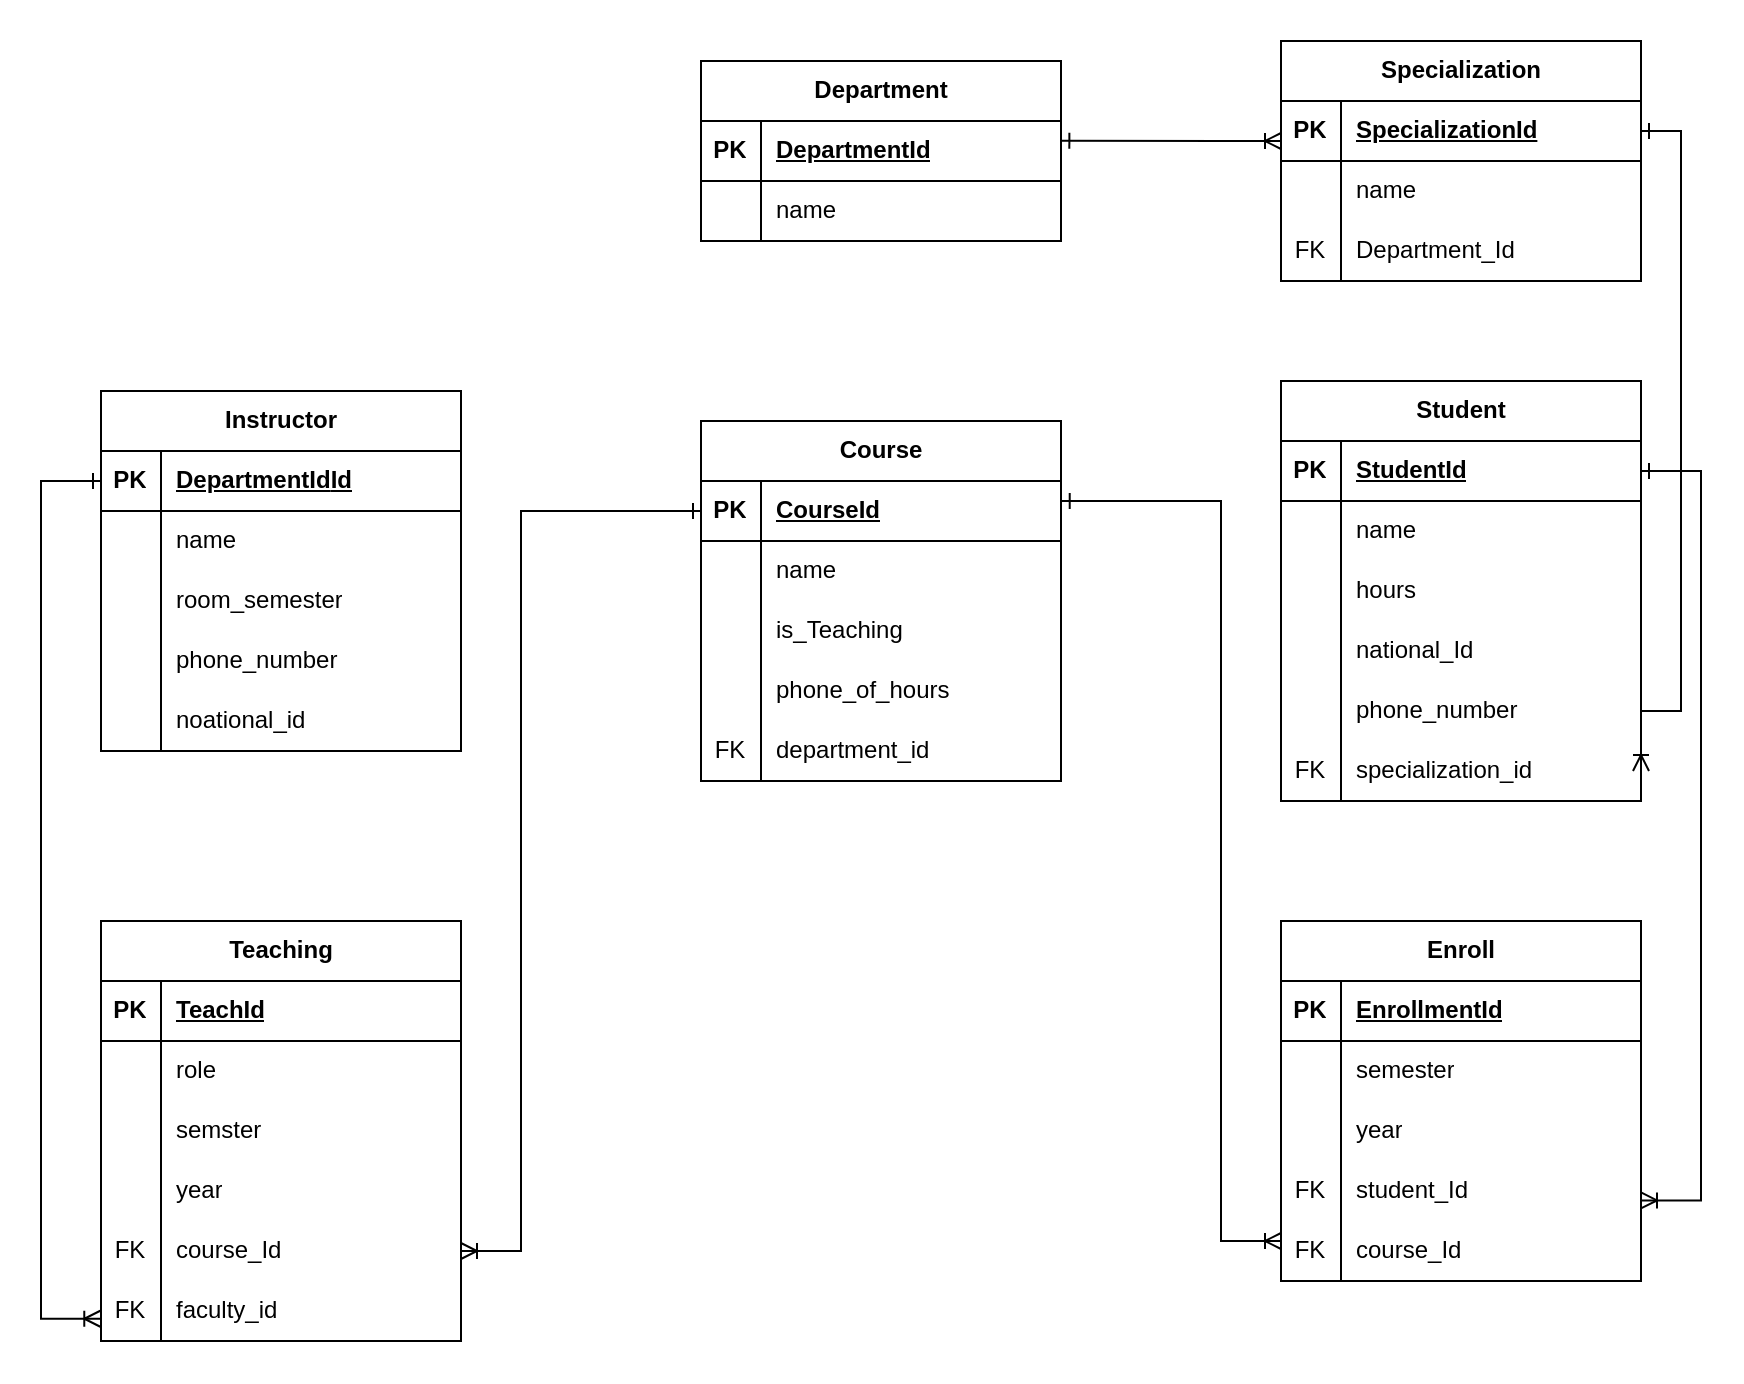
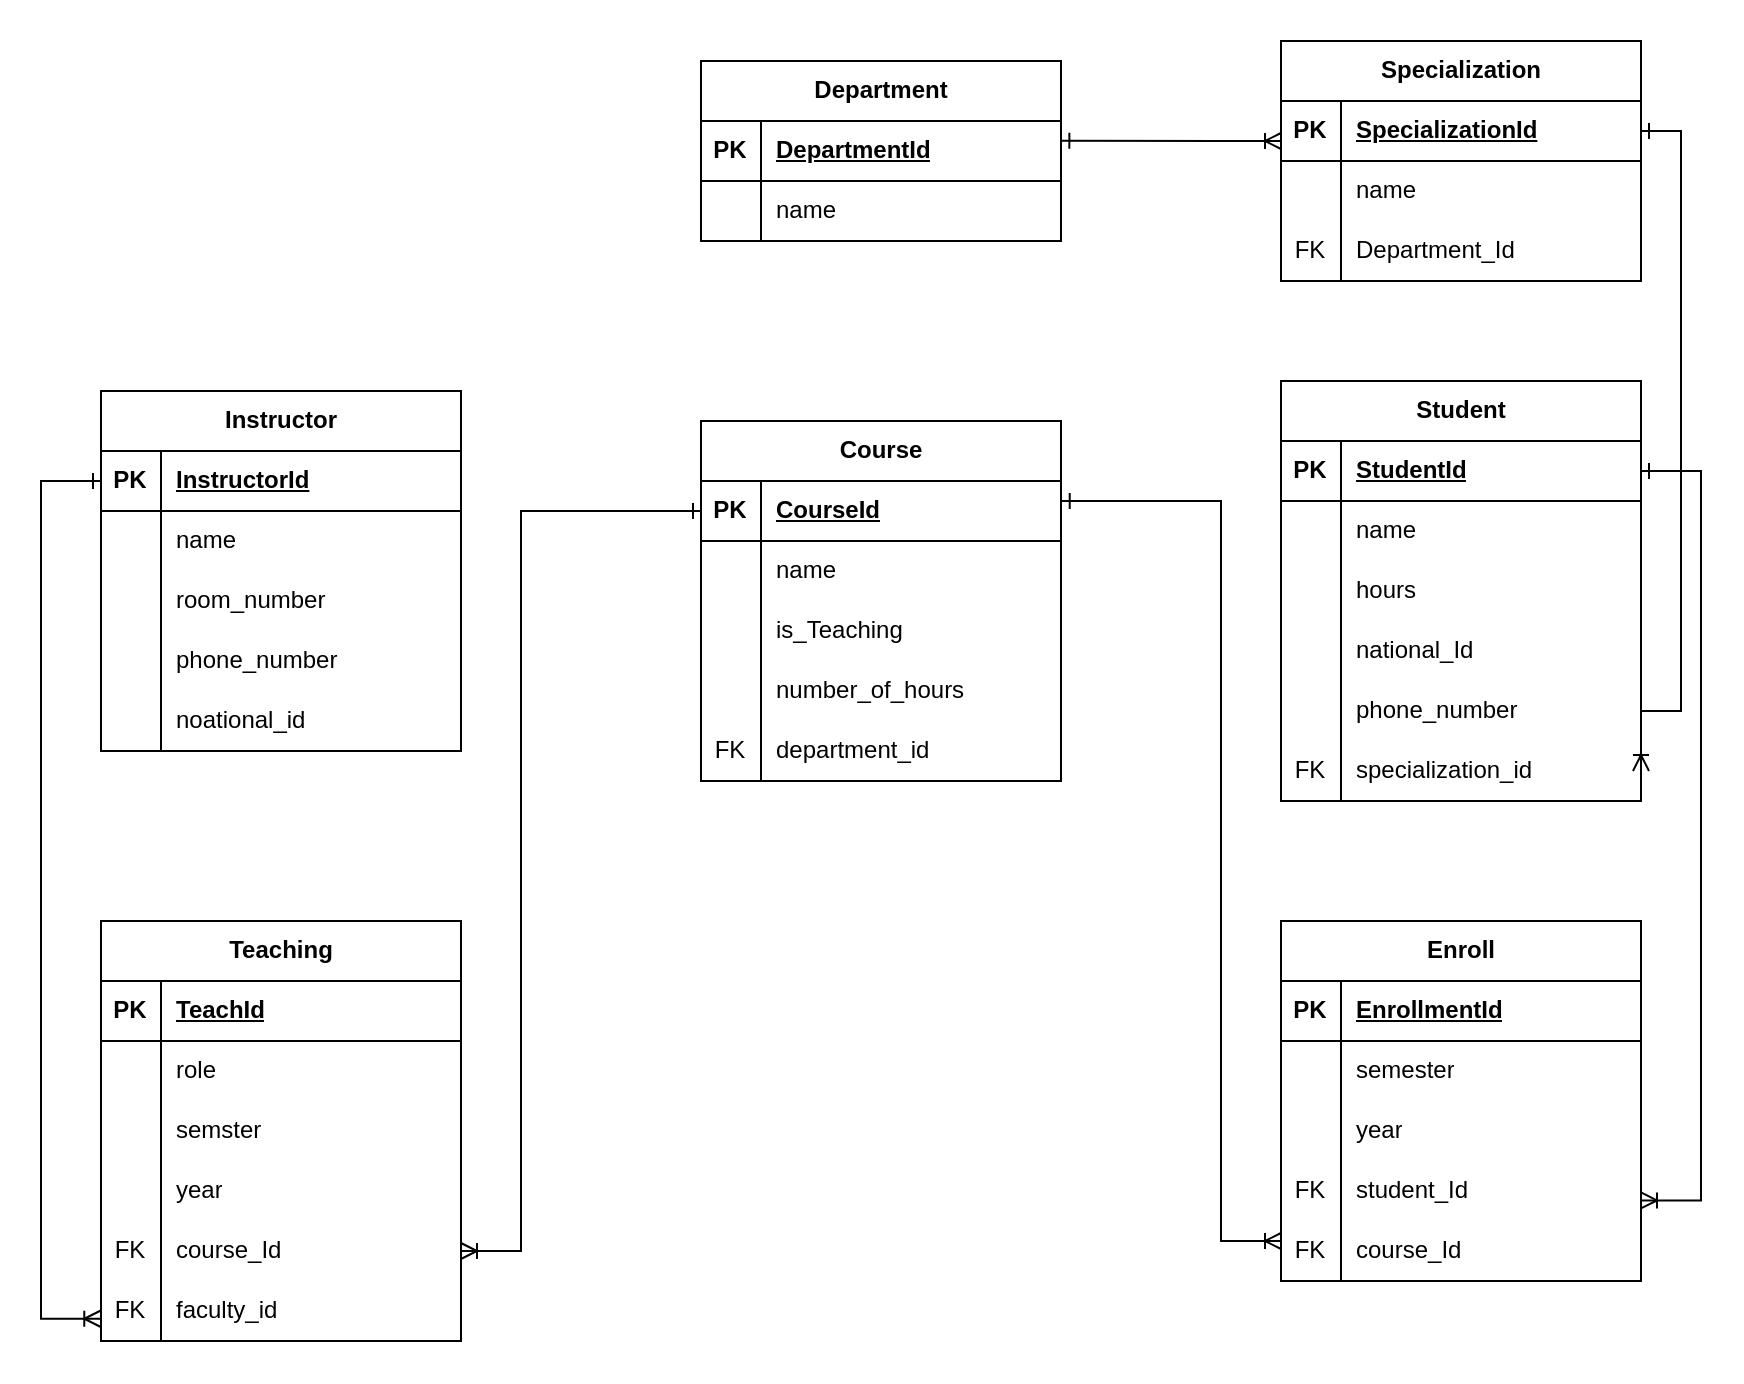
node "DepartmentIdId": label "DepartmentIdId" -> "InstructorId"
node "room_semester": label "room_semester" -> "room_number"
node "phone_of_hours": label "phone_of_hours" -> "number_of_hours"
